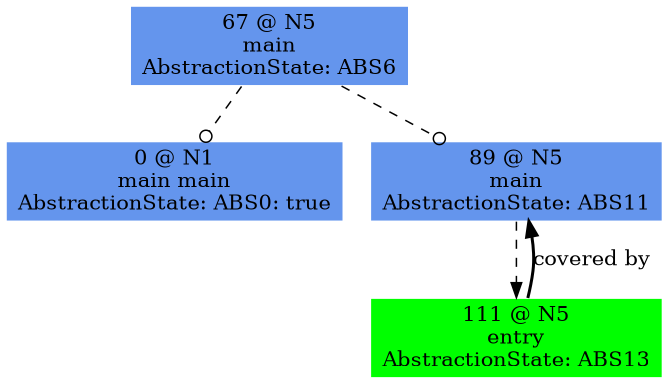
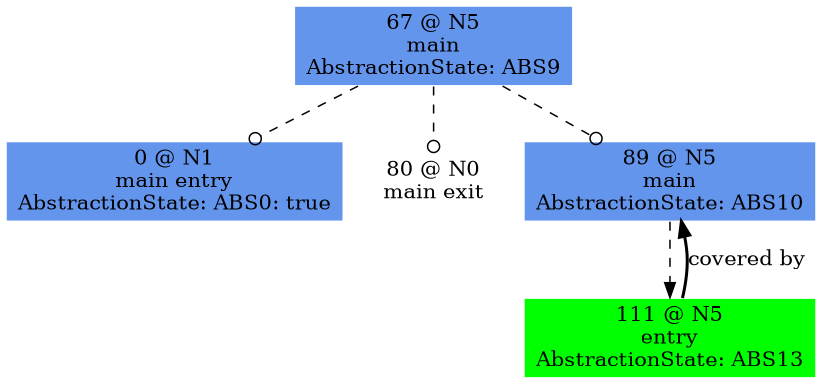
node "67 @ N5 main AbstractionState: ABS6": label "67 @ N5 main AbstractionState: ABS6" -> "67 @ N5 main AbstractionState: ABS9"
node "0 @ N1 main main AbstractionState: ABS0: true": label "0 @ N1 main main AbstractionState: ABS0: true" -> "0 @ N1 main entry AbstractionState: ABS0: true"
node "80 @ N0 main exit": added
node "89 @ N5 main AbstractionState: ABS11": label "89 @ N5 main AbstractionState: ABS11" -> "89 @ N5 main AbstractionState: ABS10"
